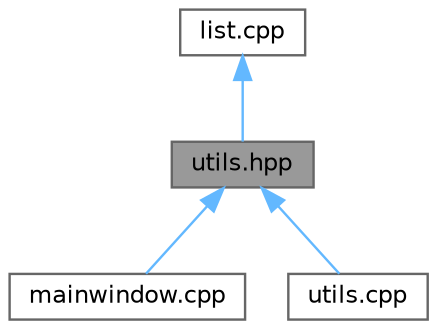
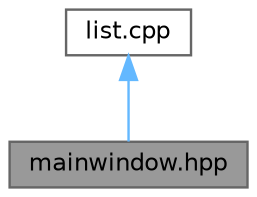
node "utils.hpp": label "utils.hpp" -> "mainwindow.hpp"
node "mainwindow.cpp": removed
node "utils.cpp": removed
